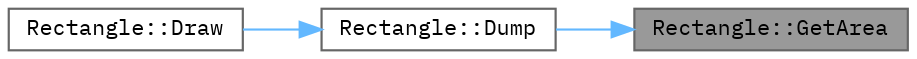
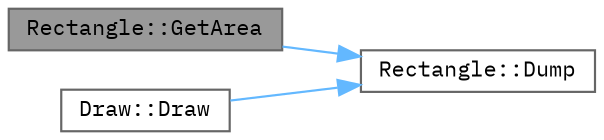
node "Rectangle::Draw": label "Rectangle::Draw" -> "Draw::Draw"
edge "Rectangle::Dump" -> "Rectangle::GetArea": reversed
